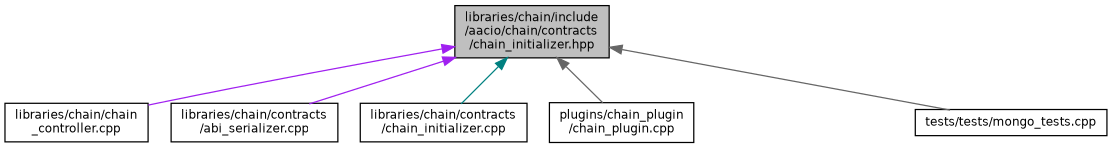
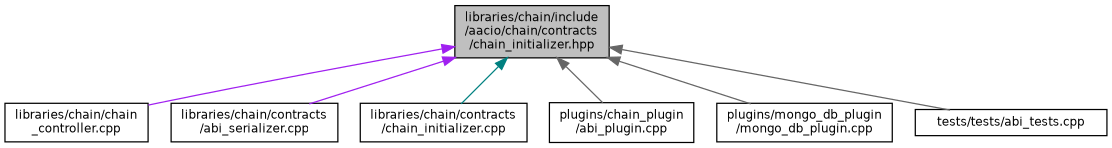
node "plugins/chain_plugin /chain_plugin.cpp": label "plugins/chain_plugin /chain_plugin.cpp" -> "plugins/chain_plugin /abi_plugin.cpp"
node "plugins/mongo_db_plugin /mongo_db_plugin.cpp": added
node "tests/tests/mongo_tests.cpp": label "tests/tests/mongo_tests.cpp" -> "tests/tests/abi_tests.cpp"
